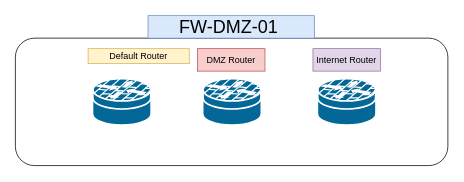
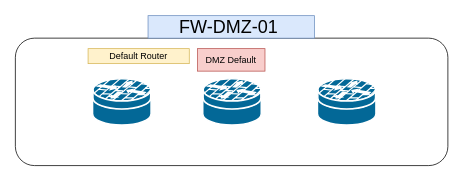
node "DMZ Router": label "DMZ Router" -> "DMZ Default"
node "Internet Router": removed
